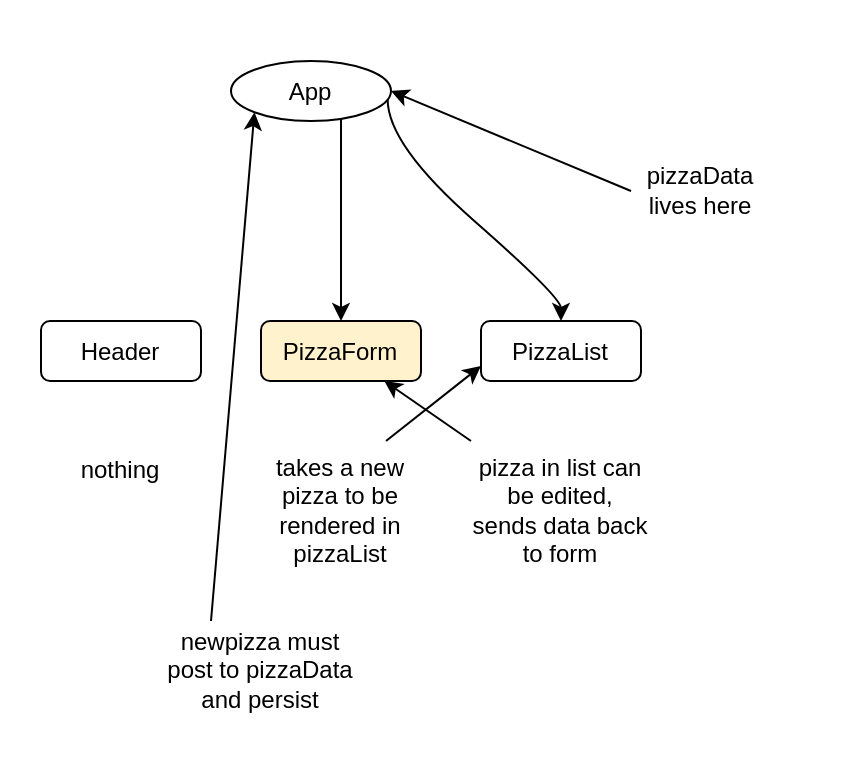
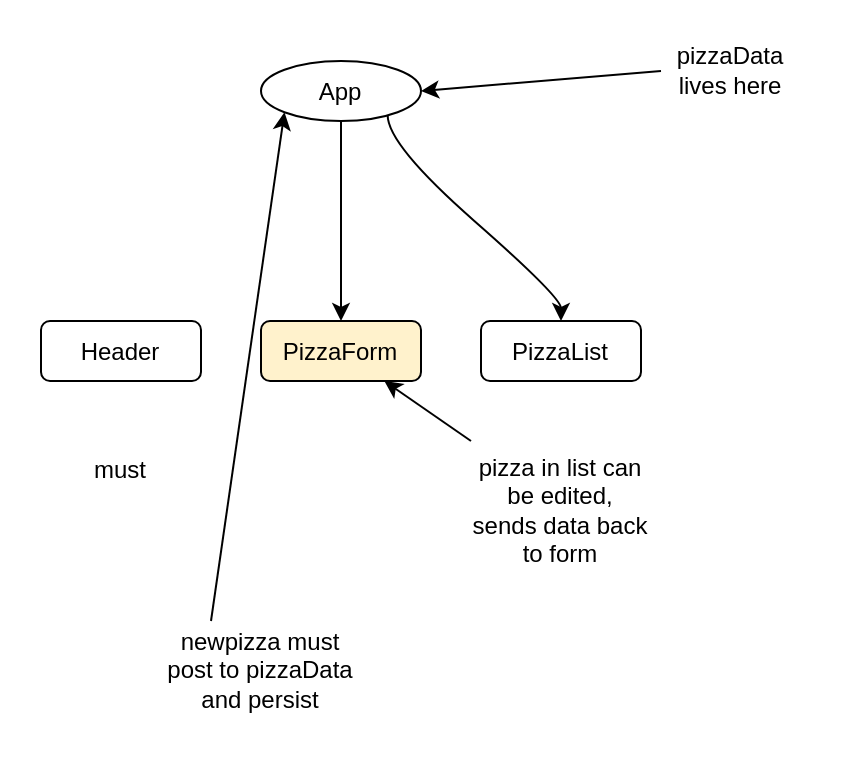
node "App": moved (311, 91) -> (341, 91)
node "pizzaData lives here": moved (701, 191) -> (731, 71)
edge "takes a new pizza to be rendered in pizzaList" -> "PizzaList": removed
node "nothing": label "nothing" -> "must"
node "takes a new pizza to be rendered in pizzaList": removed
